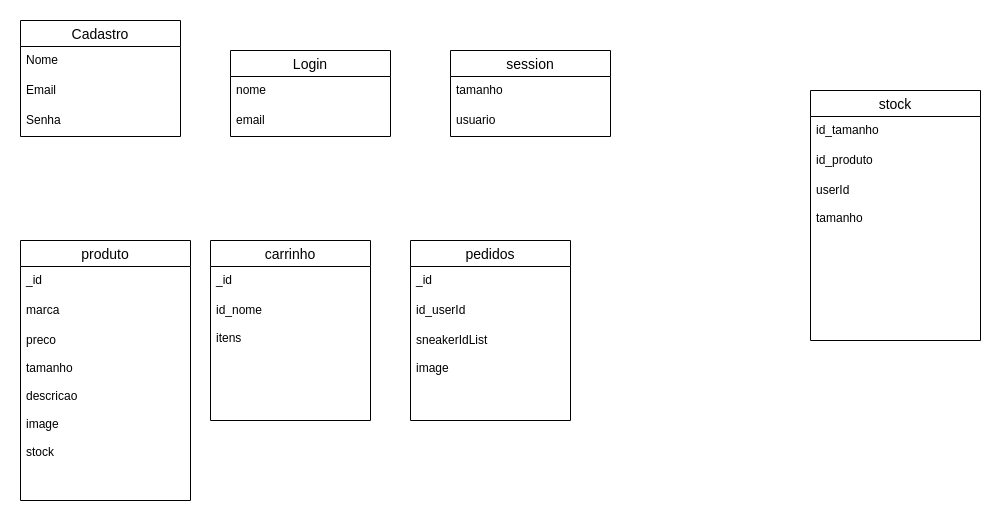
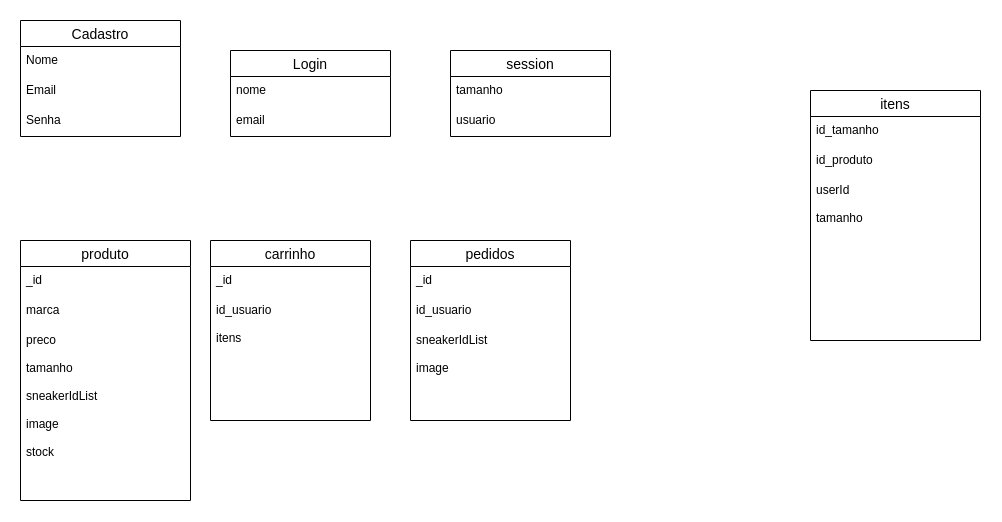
node "stock": label "stock" -> "itens"
node "id_nome itens": label "id_nome itens" -> "id_usuario itens"
node "id_userId": label "id_userId" -> "id_usuario"
node "preco tamanho descricao image stock": label "preco tamanho descricao image stock" -> "preco tamanho sneakerIdList image stock"
